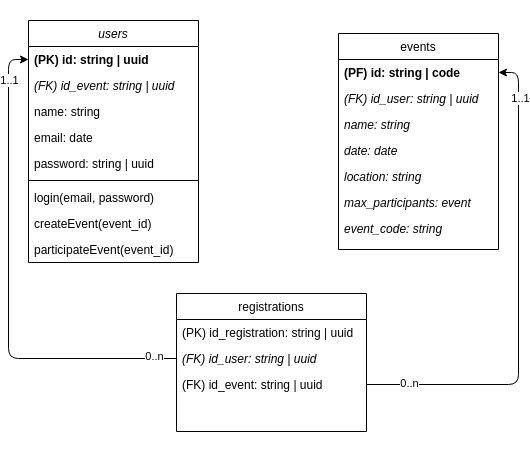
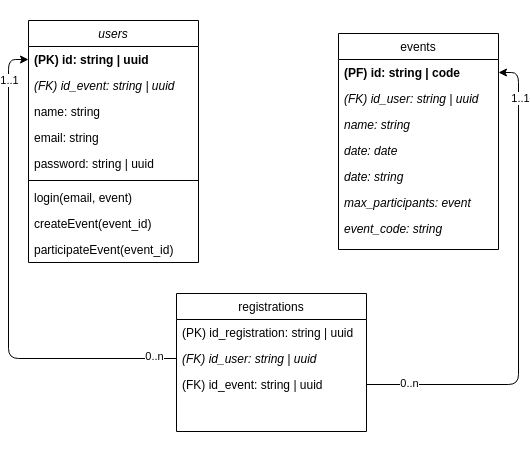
node "email: date": label "email: date" -> "email: string"
node "location: string": label "location: string" -> "date: string"
node "login(email, password)": label "login(email, password)" -> "login(email, event)"
